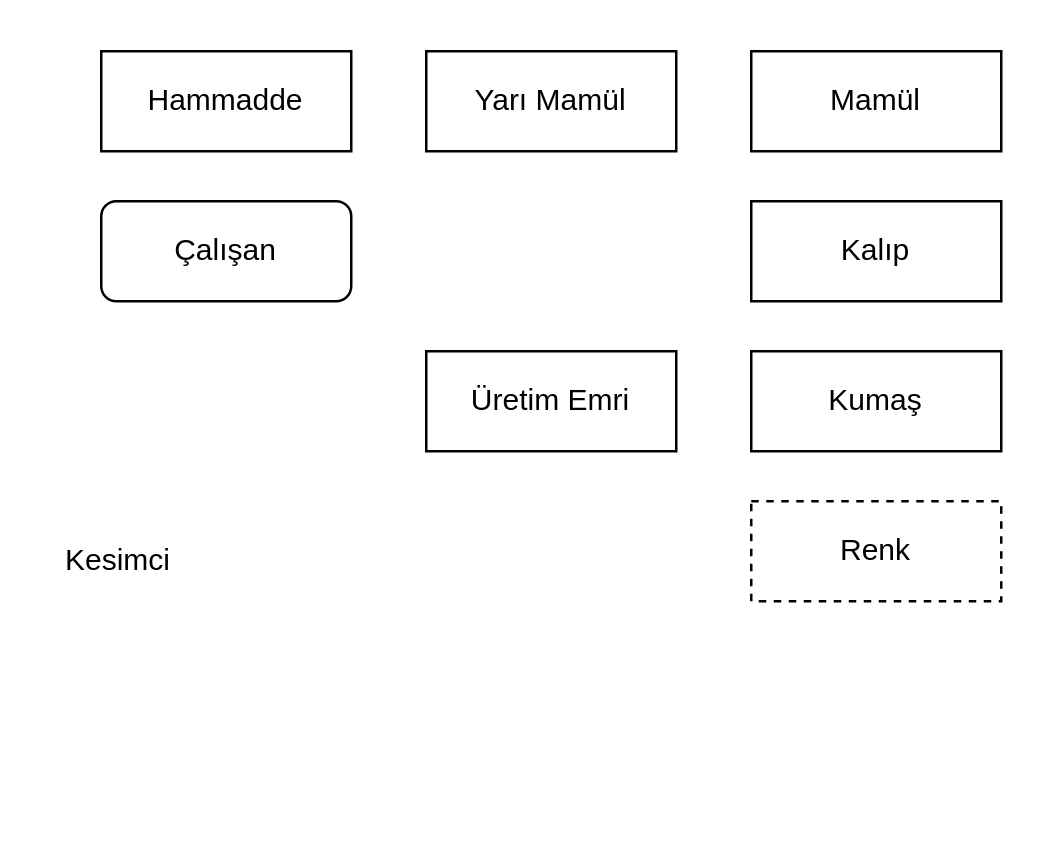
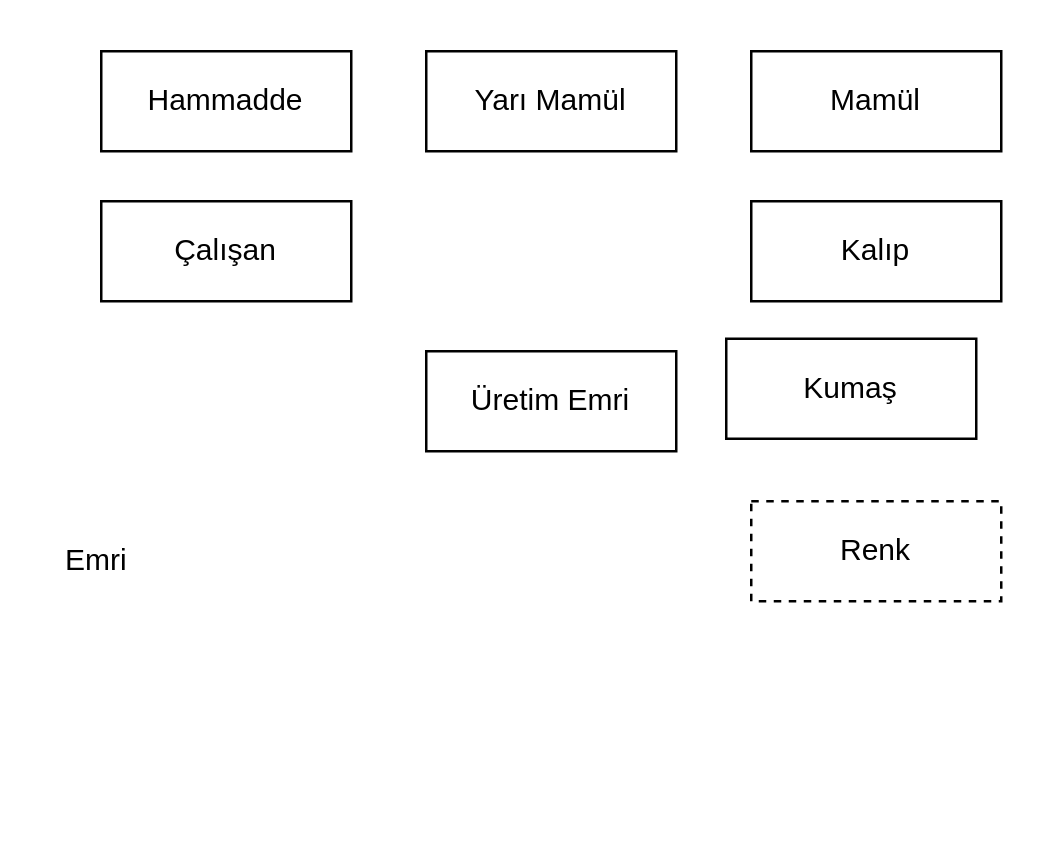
node "Çalışan": shape rounded rectangle -> rectangle
node "Kumaş": moved (876, 401) -> (851, 389)
node "Kesimci": label "Kesimci" -> "Emri"
